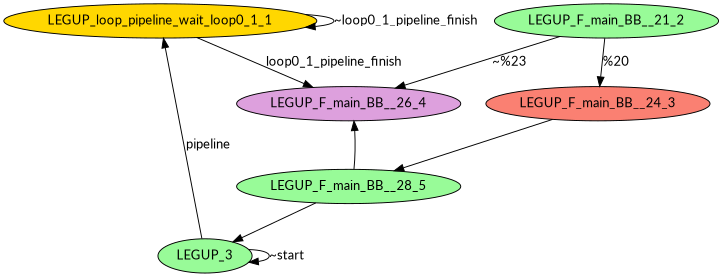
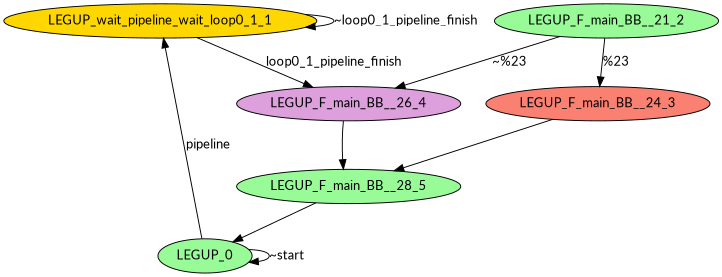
node "LEGUP_loop_pipeline_wait_loop0_1_1": label "LEGUP_loop_pipeline_wait_loop0_1_1" -> "LEGUP_wait_pipeline_wait_loop0_1_1"
edge "LEGUP_F_main_BB__21_2" -> "LEGUP_F_main_BB__24_3": label "%20" -> "%23"
edge "LEGUP_F_main_BB__28_5" -> "LEGUP_F_main_BB__26_4": reversed
node "LEGUP_3": label "LEGUP_3" -> "LEGUP_0"
